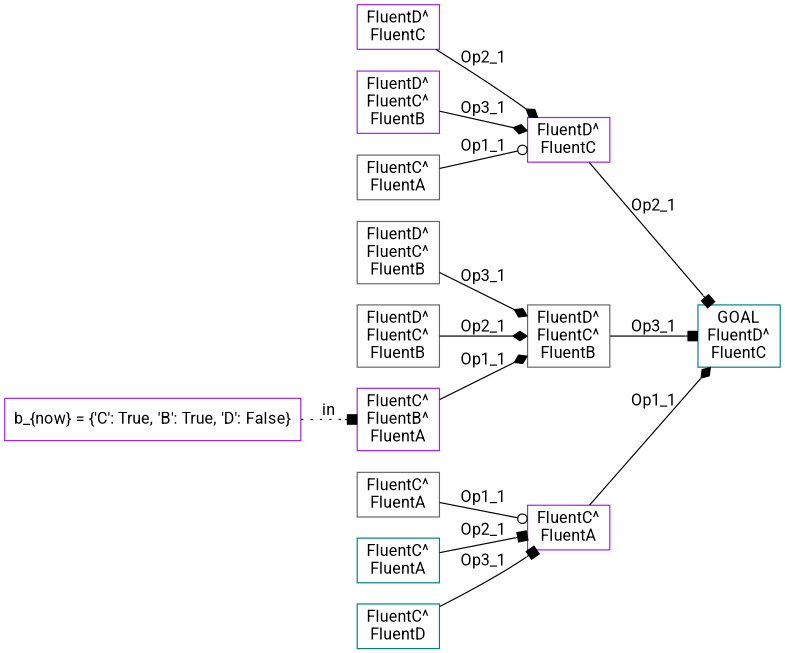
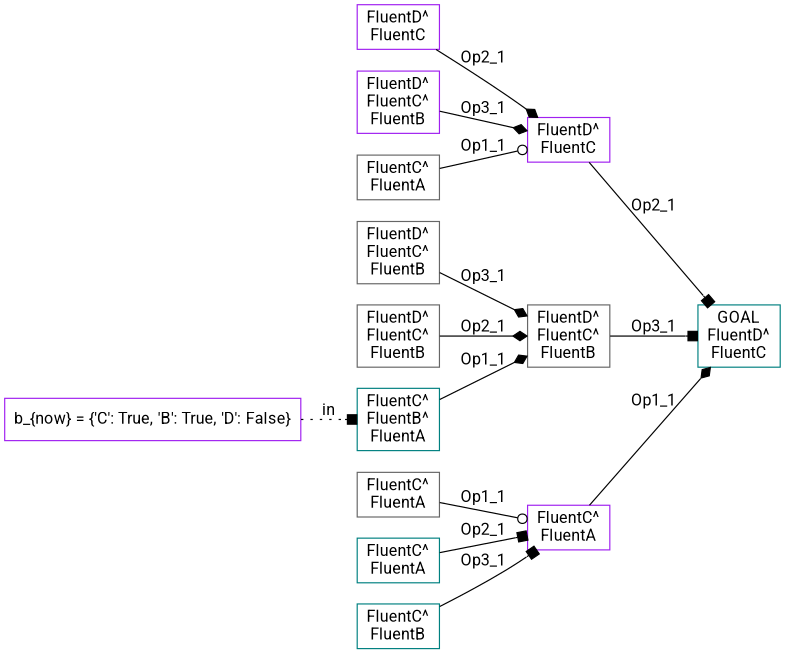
node "FluentC^ FluentB^ FluentA": color purple -> teal
node "FluentC^ FluentD": label "FluentC^ FluentD" -> "FluentC^ FluentB"
